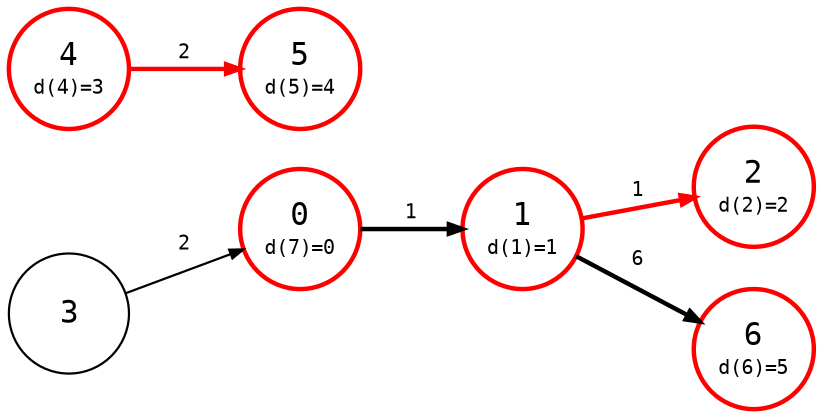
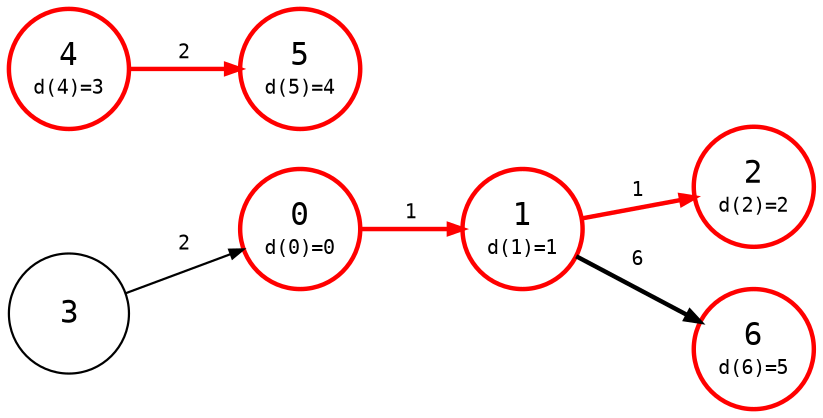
edge "0" -> "1": color #bbb -> red
node "0": text "d(7)=0" -> "d(0)=0"
